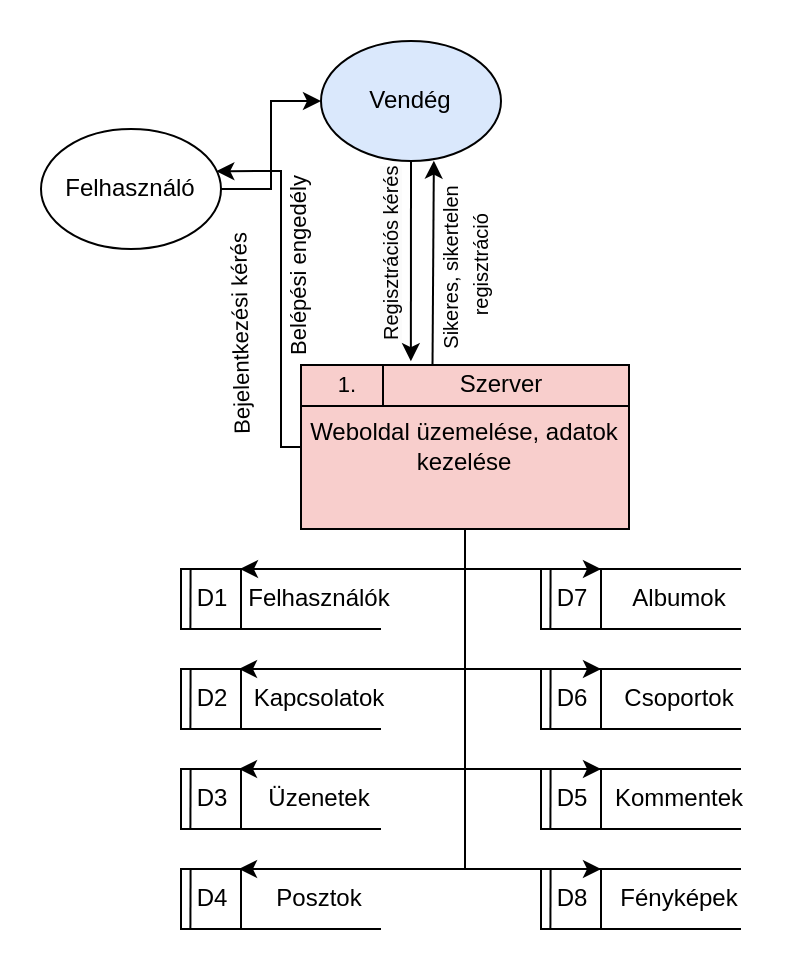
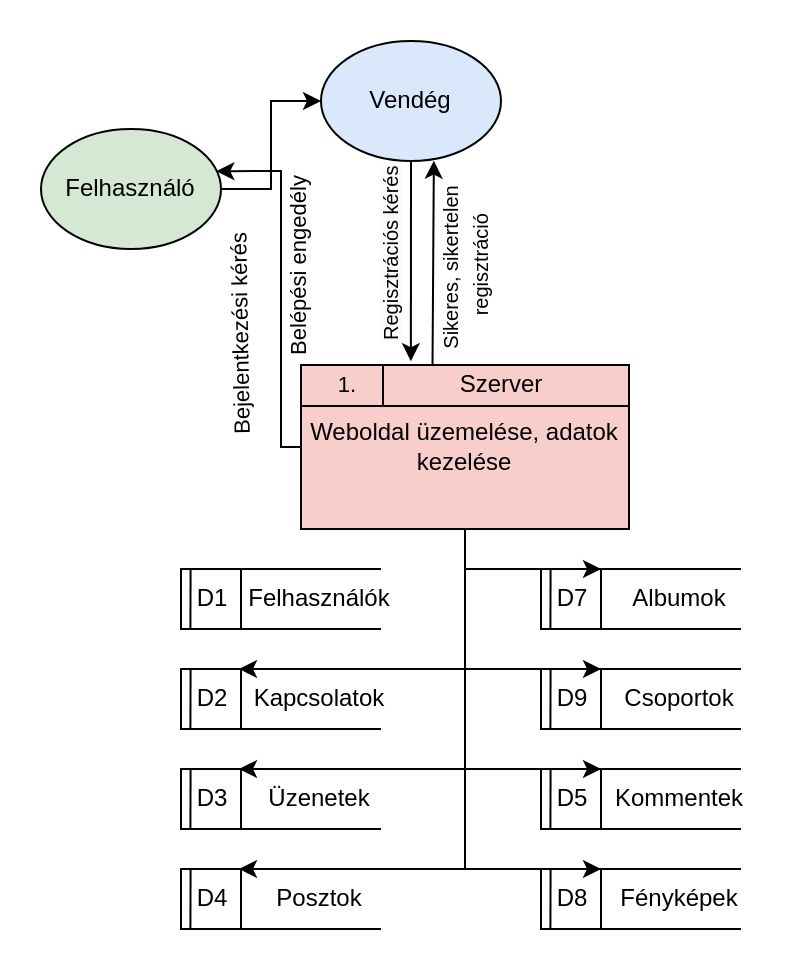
node "Felhasználó": fillcolor #ffffff -> #d5e8d4
edge "Weboldal üzemelése, adatok kezelése" -> "Felhasználók": removed
node "D6": label "D6" -> "D9"
